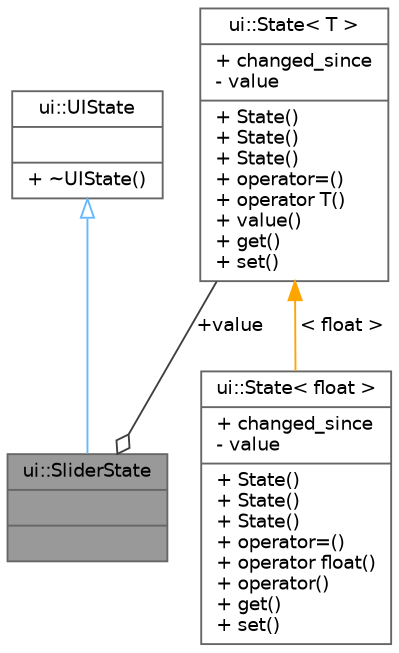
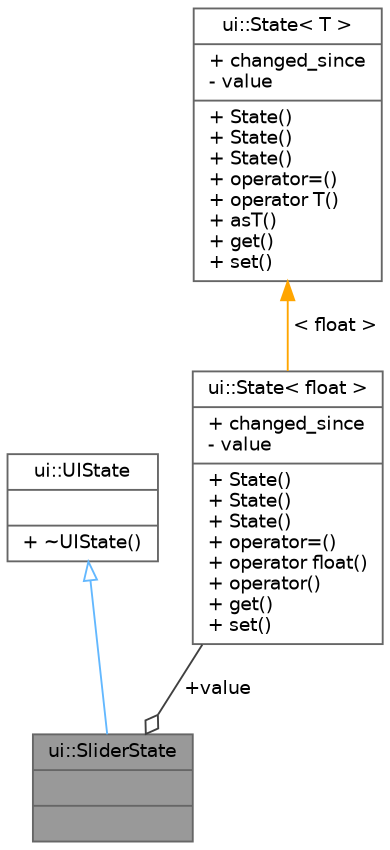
node "ui::State< T >": text "+ value()" -> "+ asT()"
edge "ui::State< T >" -> "ui::SliderState": now "ui::State< float >" -> "ui::SliderState"
